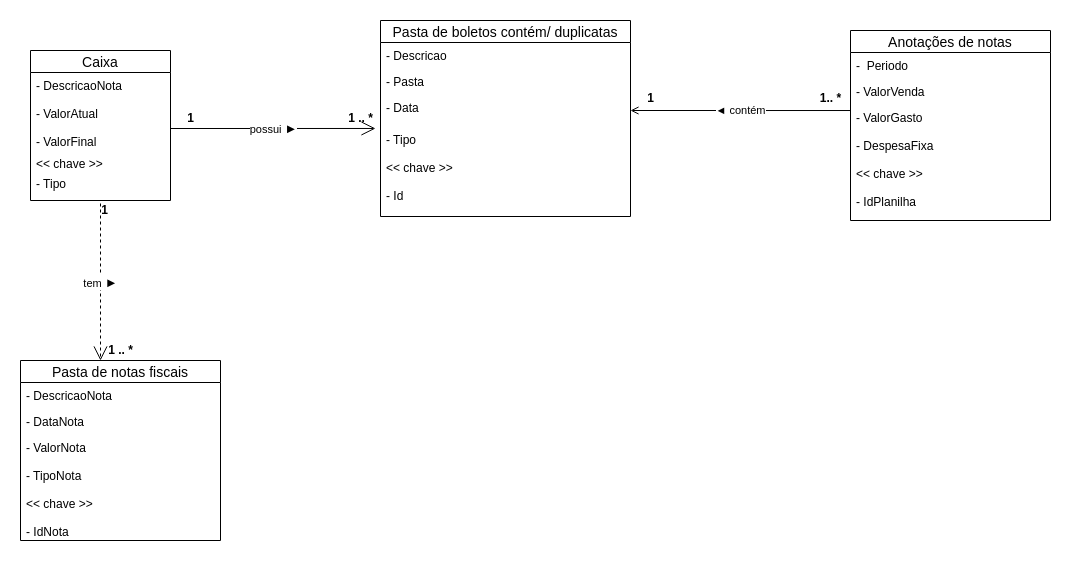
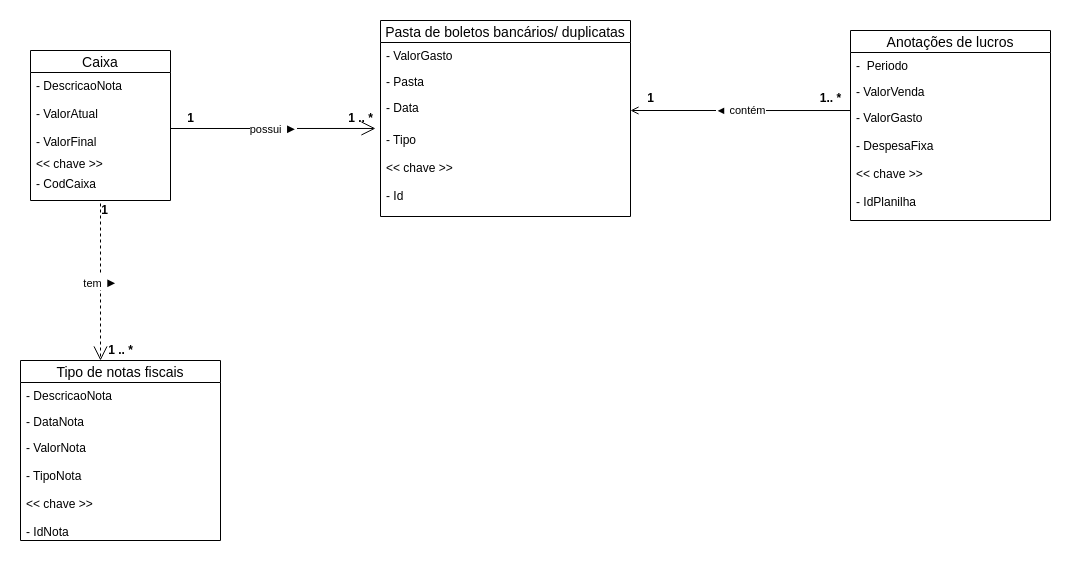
node "Pasta de boletos contém/ duplicatas": label "Pasta de boletos contém/ duplicatas" -> "Pasta de boletos bancários/ duplicatas"
node "Anotações de notas": label "Anotações de notas" -> "Anotações de lucros"
node "- Descricao": label "- Descricao" -> "- ValorGasto"
node "- Tipo": label "- Tipo" -> "- CodCaixa"
node "Pasta de notas fiscais": label "Pasta de notas fiscais" -> "Tipo de notas fiscais"
